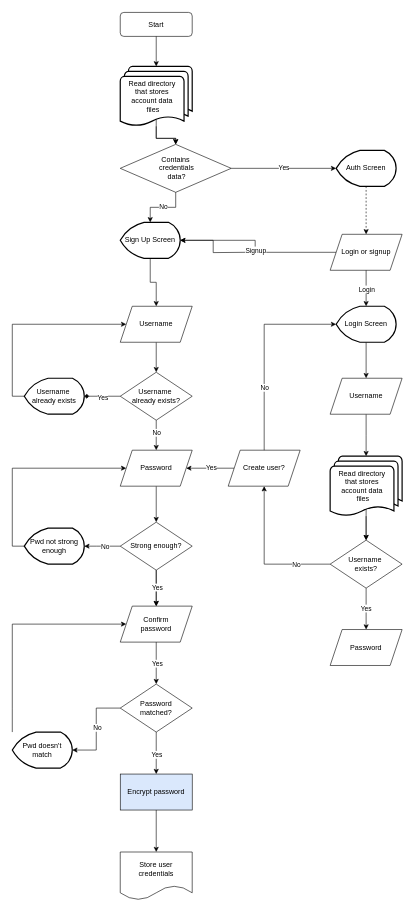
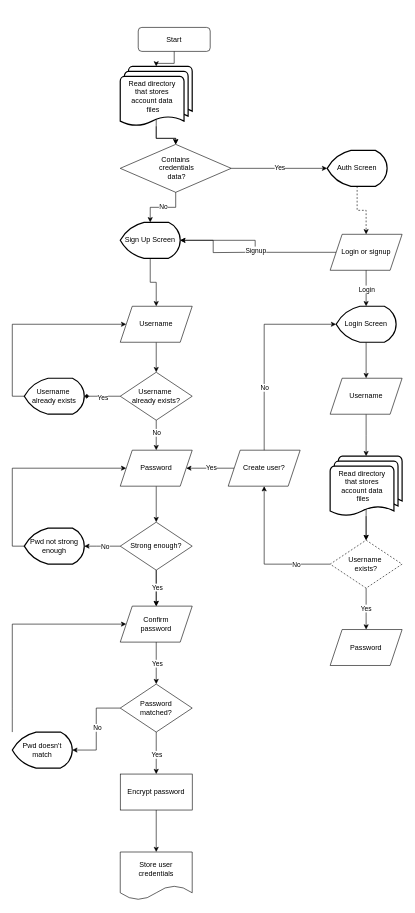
node "Start": moved (156, 24) -> (174, 39)
node "Auth Screen": moved (366, 168) -> (357, 168)
node "Username exists?": style solid -> dashed
node "Encrypt password": fillcolor #dae8fc -> #ffffff
